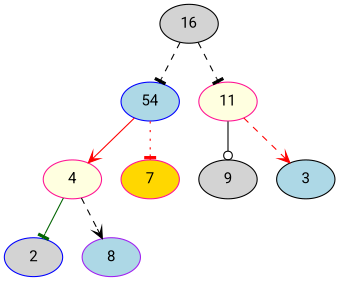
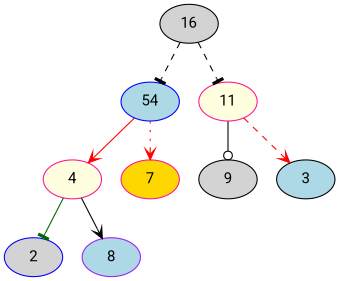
edge "54" -> "7": arrowhead tee -> vee
edge "4" -> "8": style dashed -> solid
